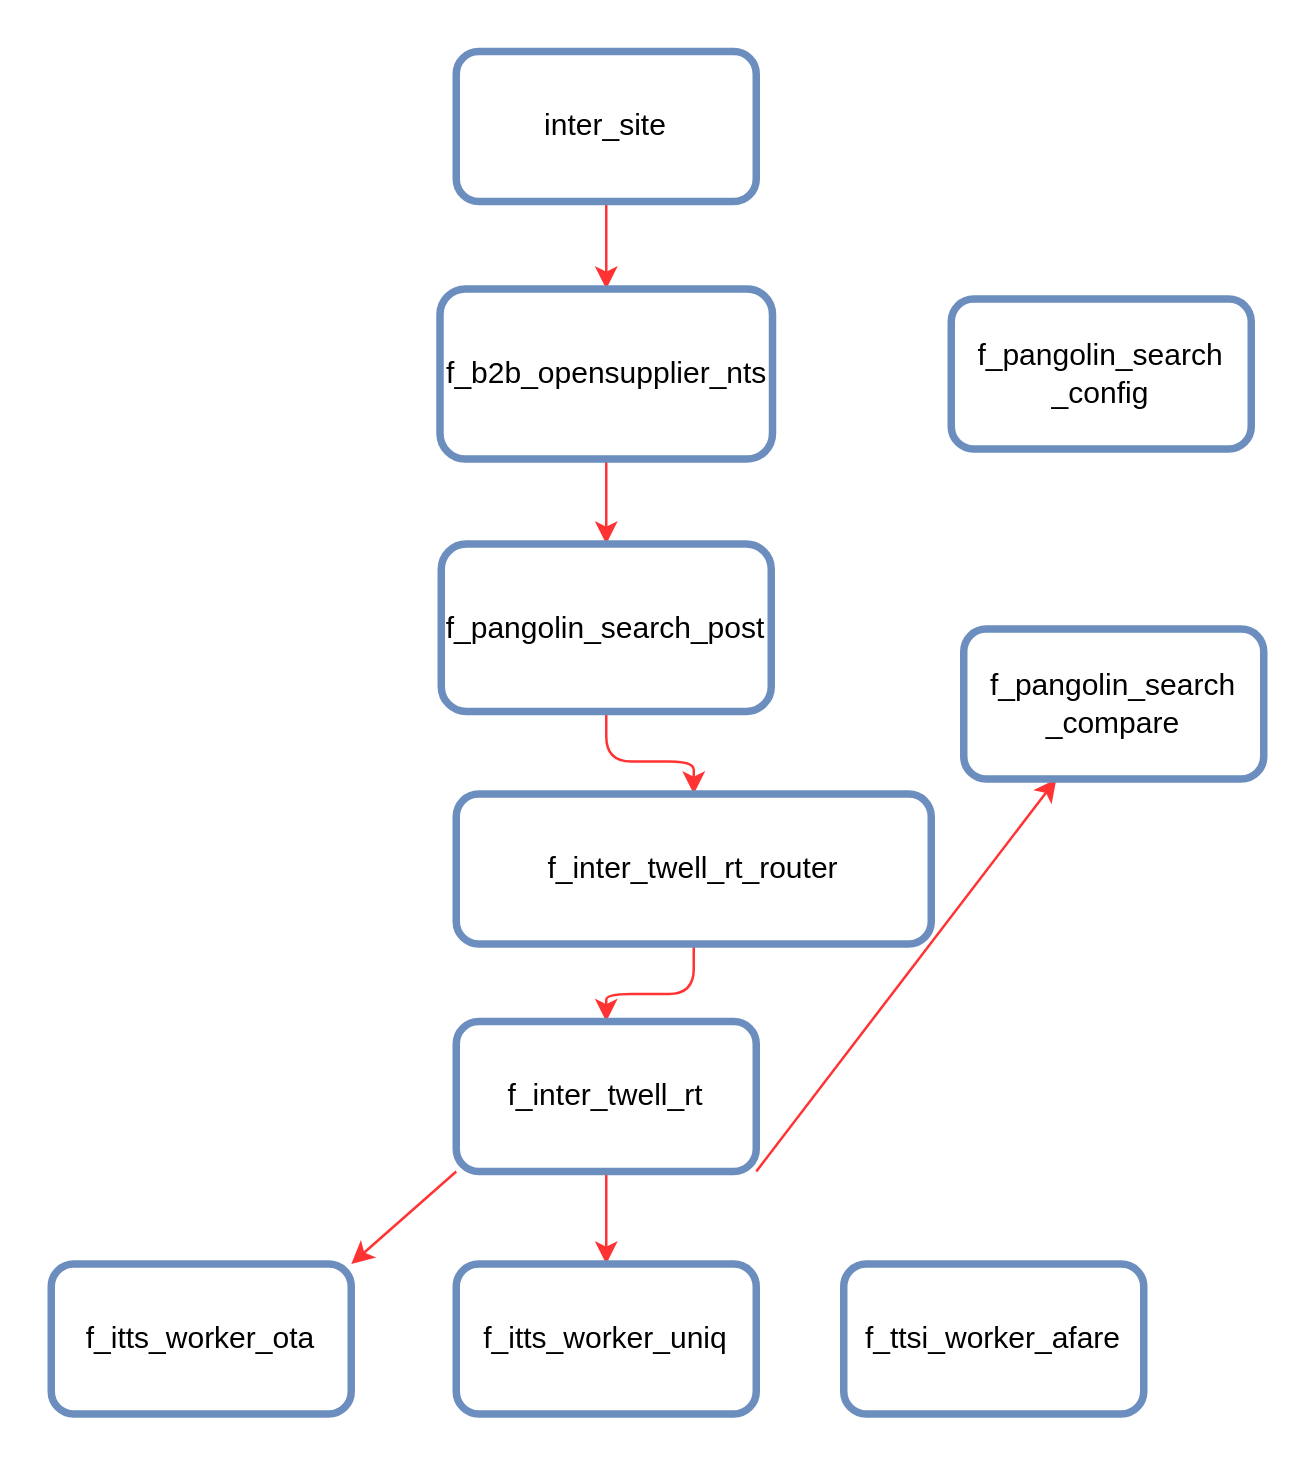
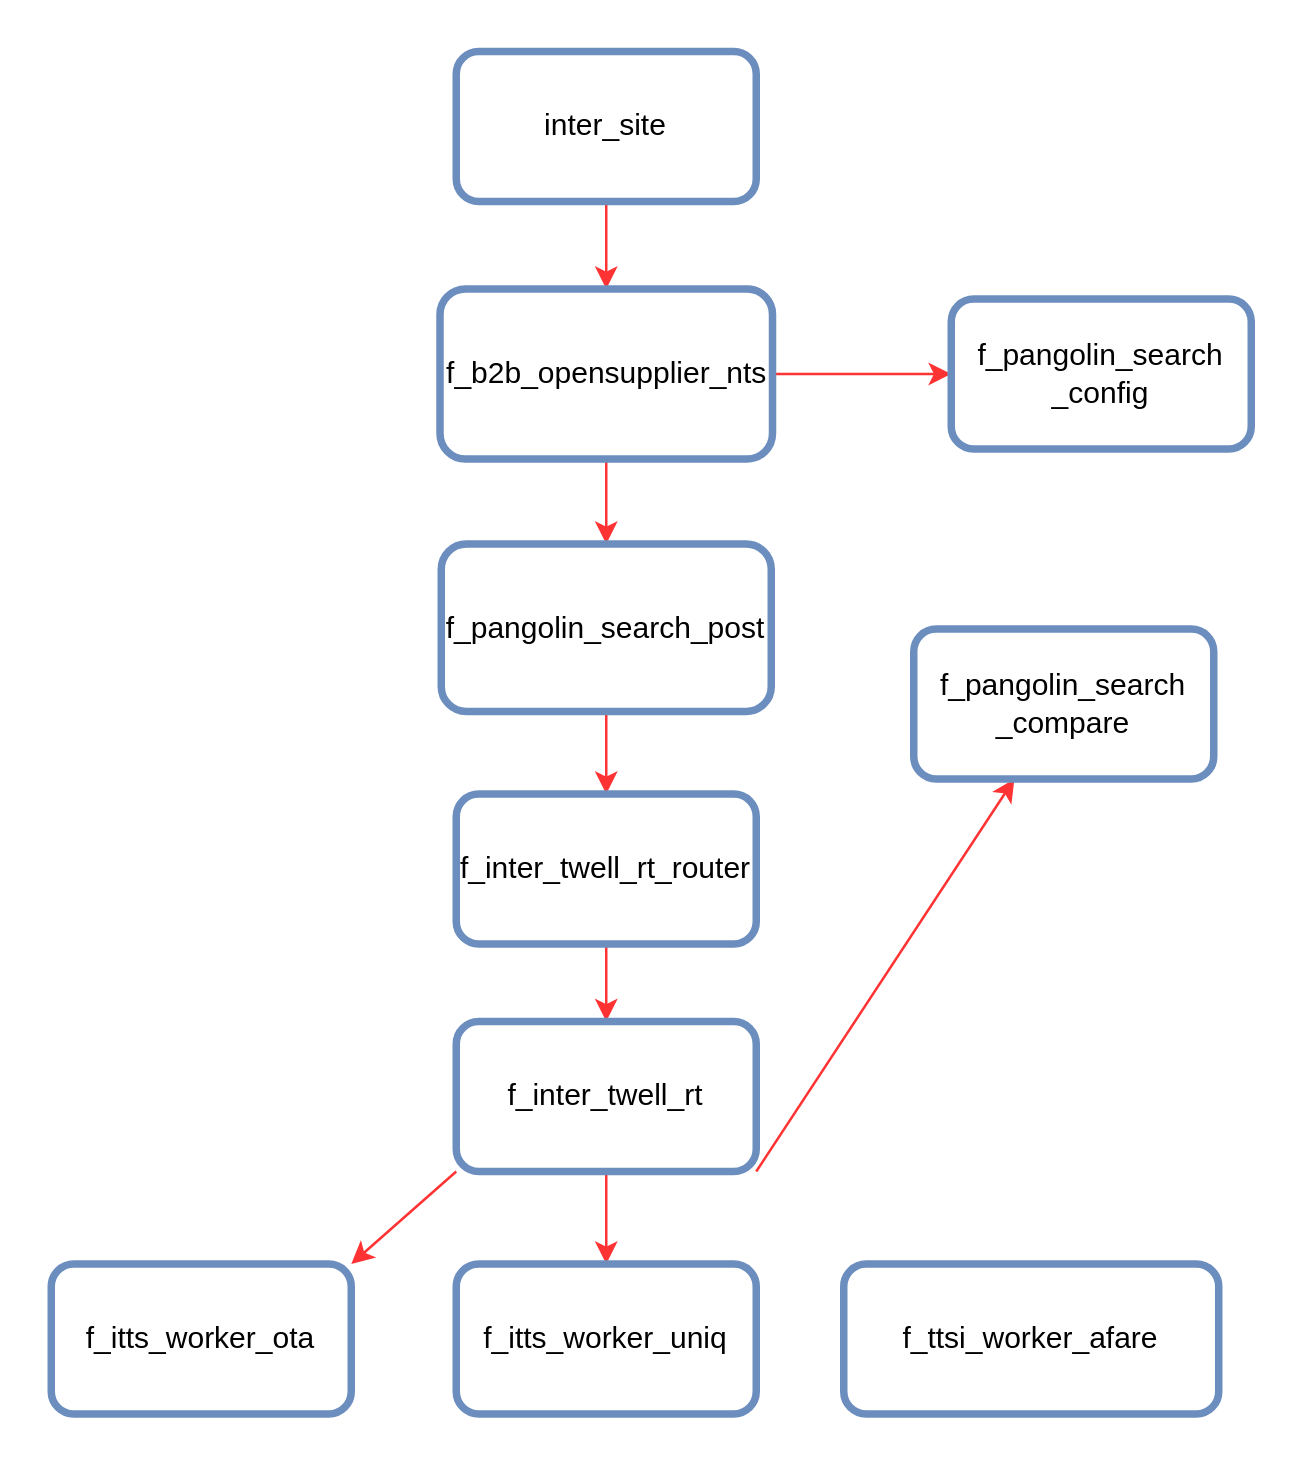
edge "f_b2b_opensupplier_nts" -> "f_pangolin_search _config": added
node "f_pangolin_search _compare": moved (1114, 704) -> (1064, 704)
node "f_inter_twell_rt_router": size 475x150 -> 300x150
node "f_ttsi_worker_afare": size 300x150 -> 375x150
